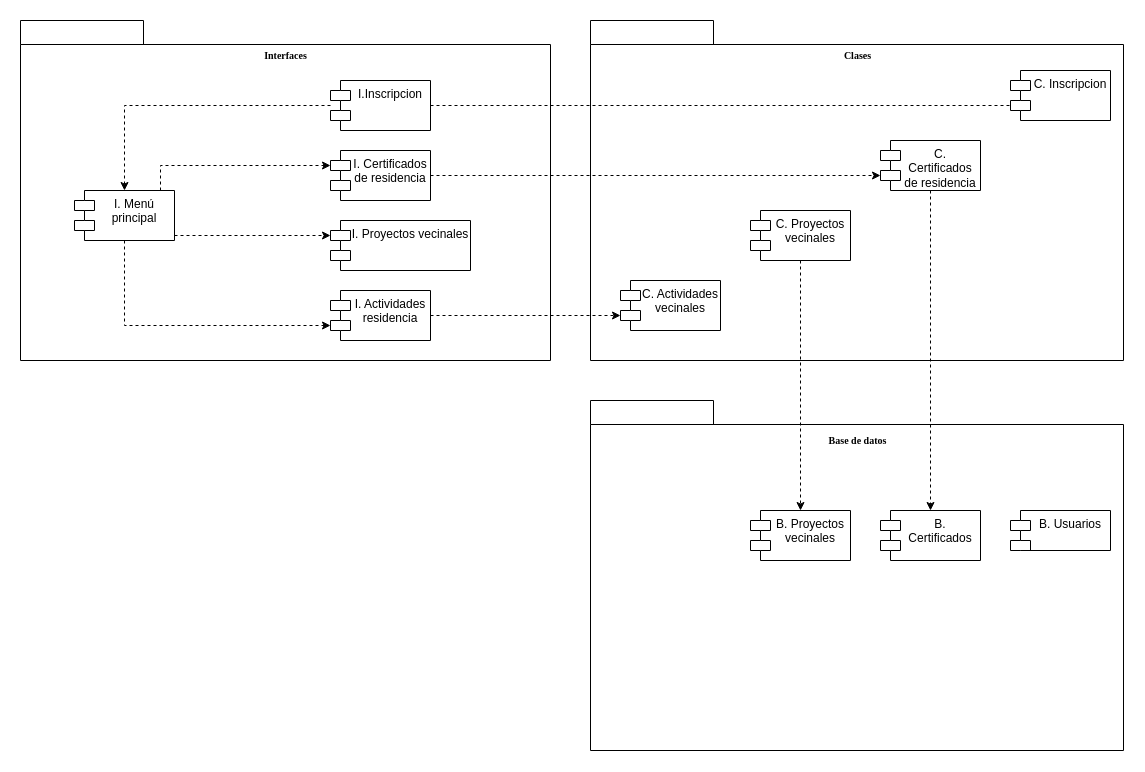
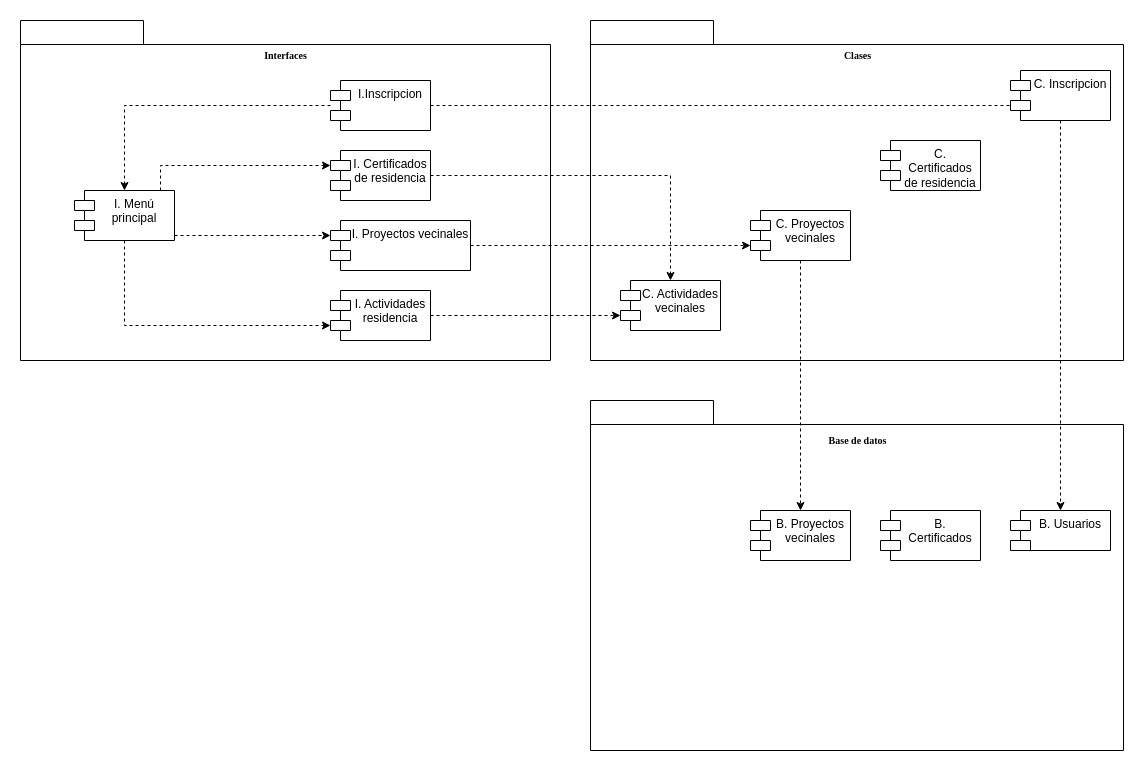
edge "I. Certificados de residencia" -> "C. Certificados de residencia": now "I. Certificados de residencia" -> "C. Actividades vecinales"
edge "I. Proyectos vecinales" -> "C. Proyectos vecinales": added
edge "C. Inscripcion" -> "B. Usuarios": added
edge "C. Certificados de residencia" -> "B. Certificados": removed
